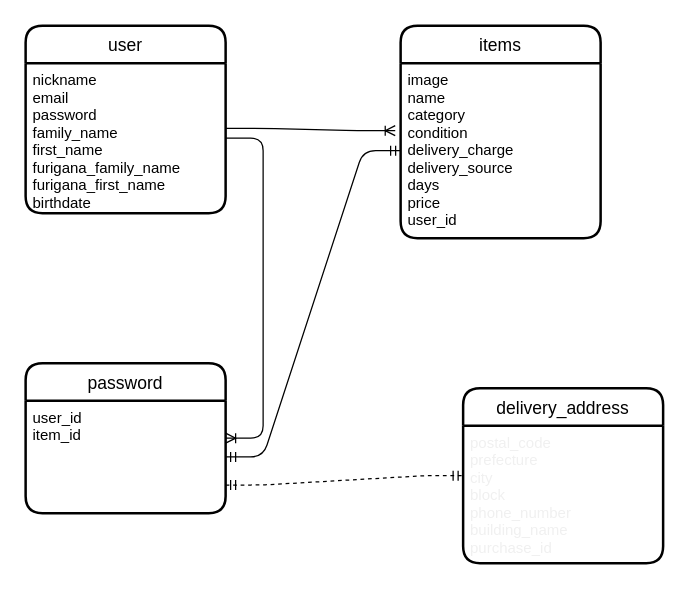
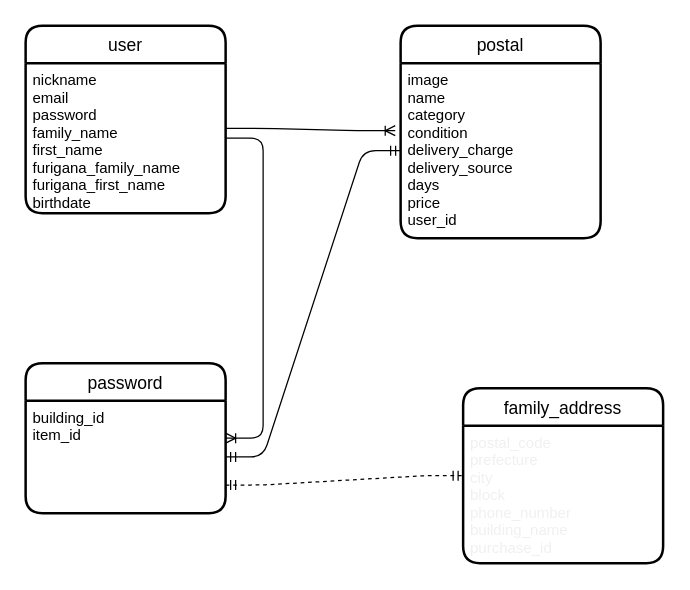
node "items": label "items" -> "postal"
node "delivery_address": label "delivery_address" -> "family_address"
node "user_id item_id": label "user_id item_id" -> "building_id item_id"
